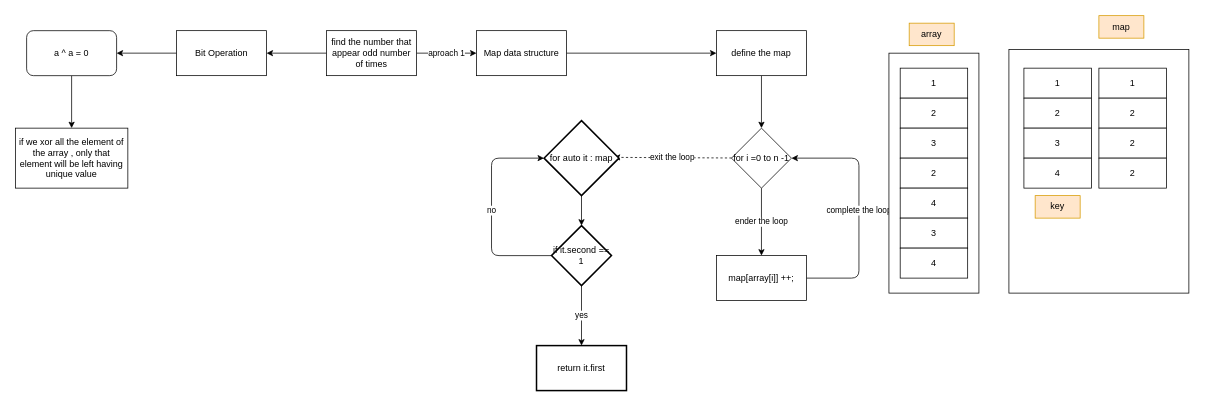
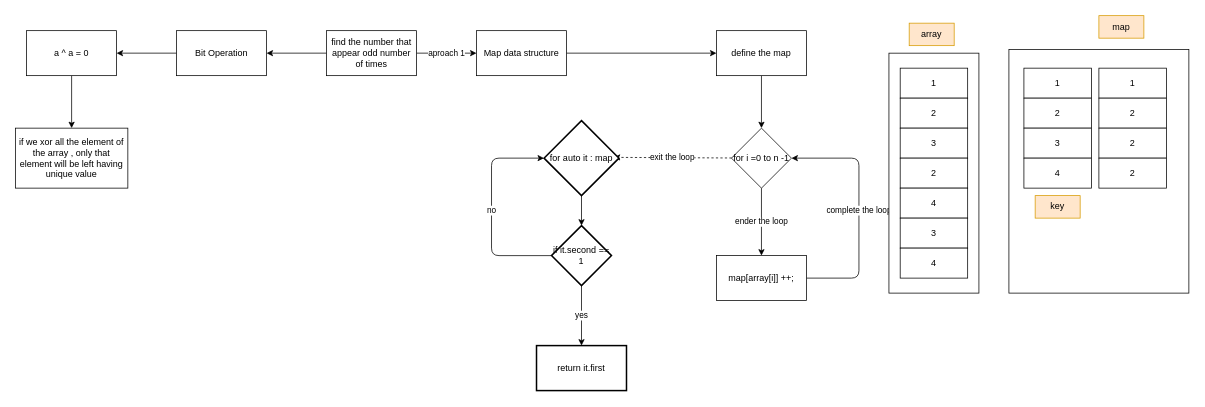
node "a ^ a = 0": shape rounded rectangle -> rectangle
